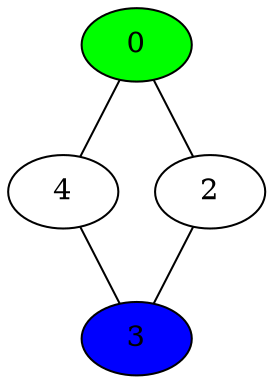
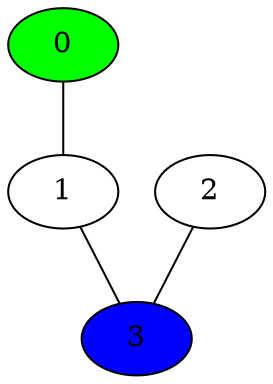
edge "0" -- "2": removed
node "4": label "4" -> "1"
